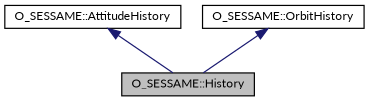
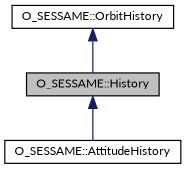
edge "O_SESSAME::History" -> "O_SESSAME::AttitudeHistory": reversed
